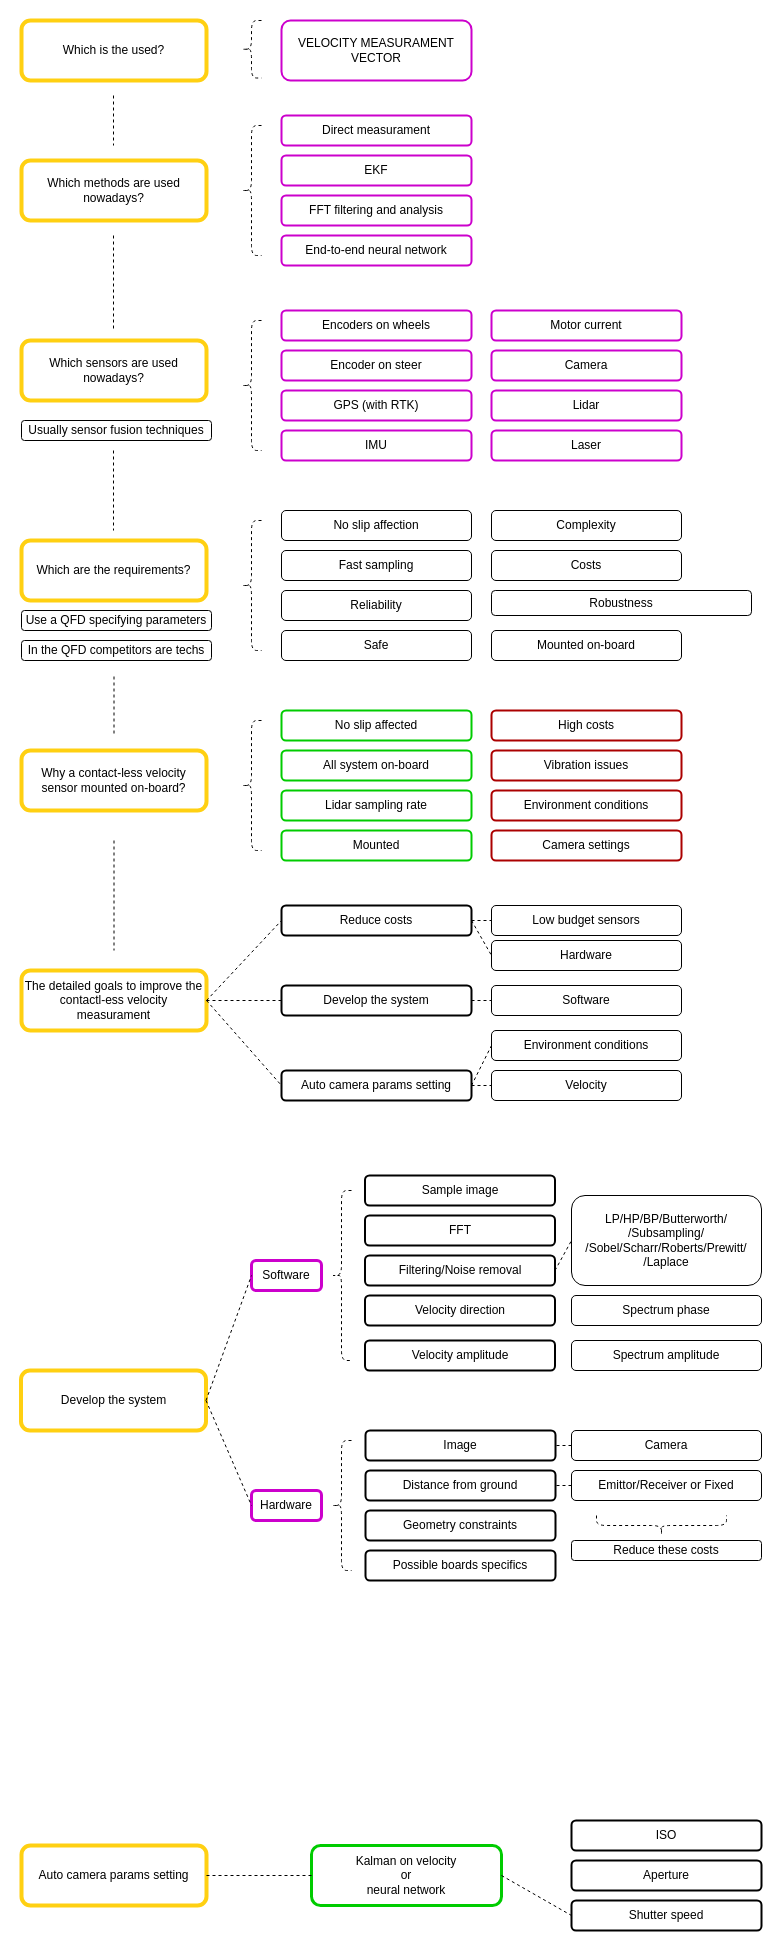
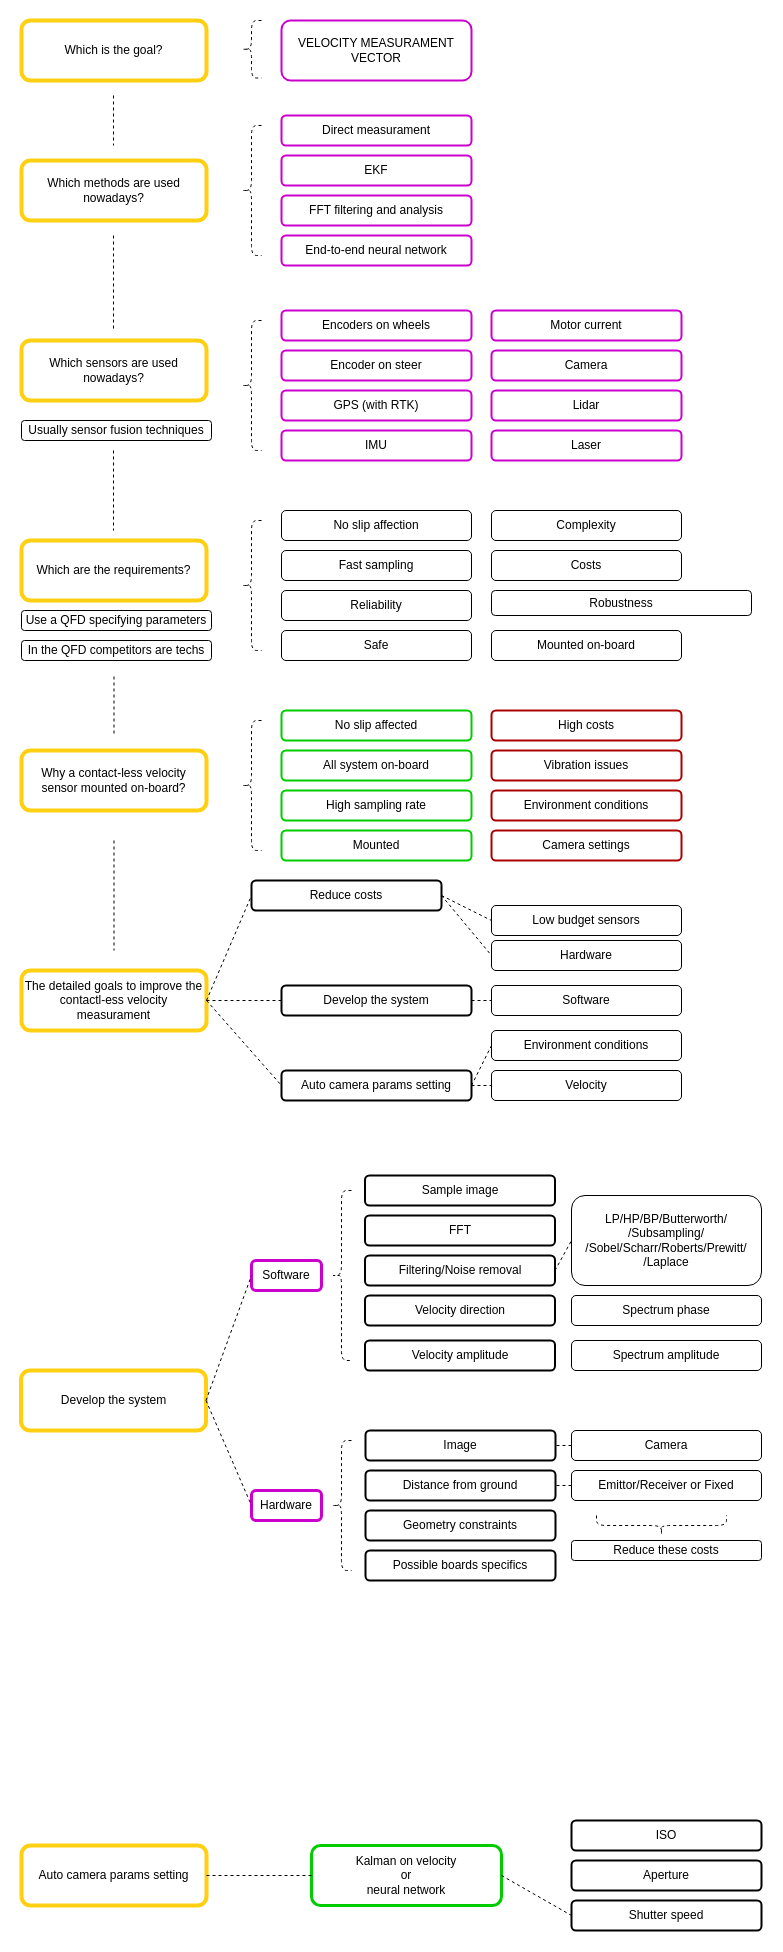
node "Which is the used?": label "Which is the used?" -> "Which is the goal?"
node "Lidar sampling rate": label "Lidar sampling rate" -> "High sampling rate"
node "Reduce costs": moved (377, 921) -> (347, 896)
